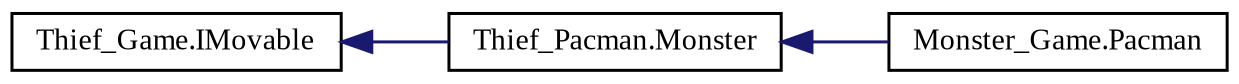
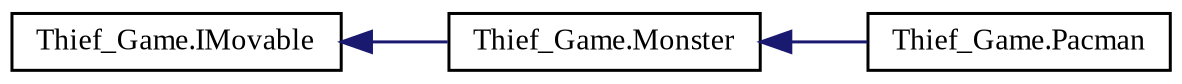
node "Thief_Pacman.Monster": label "Thief_Pacman.Monster" -> "Thief_Game.Monster"
node "Monster_Game.Pacman": label "Monster_Game.Pacman" -> "Thief_Game.Pacman"
